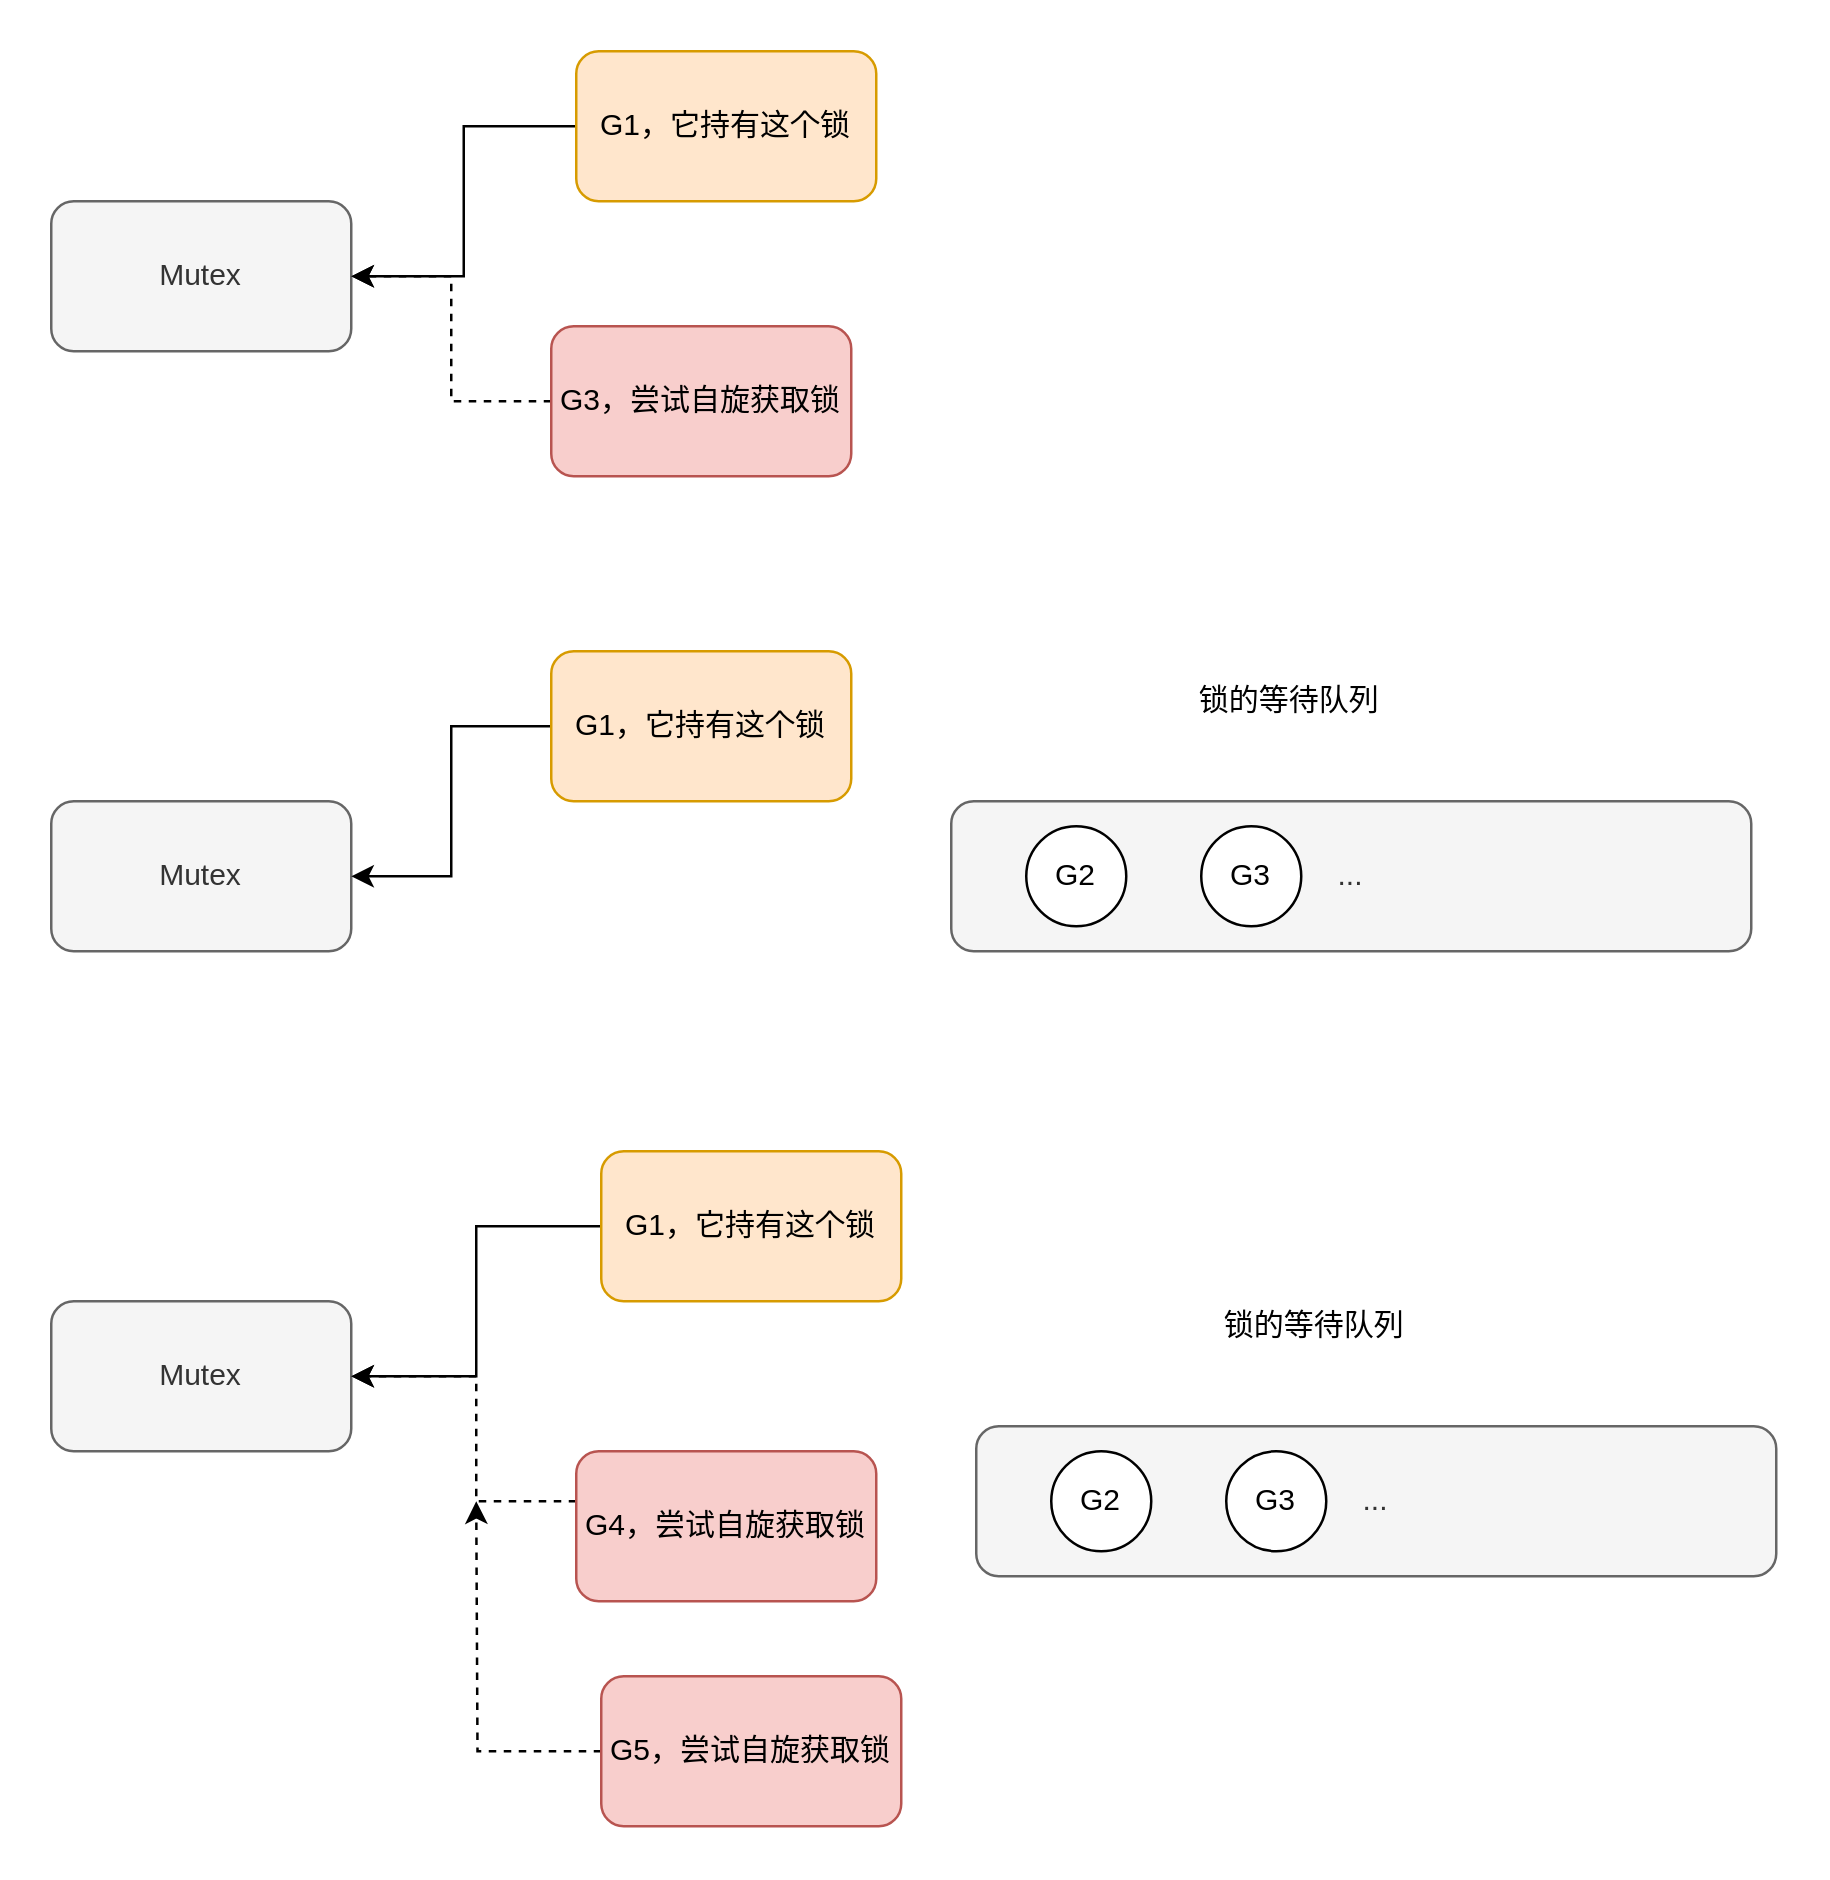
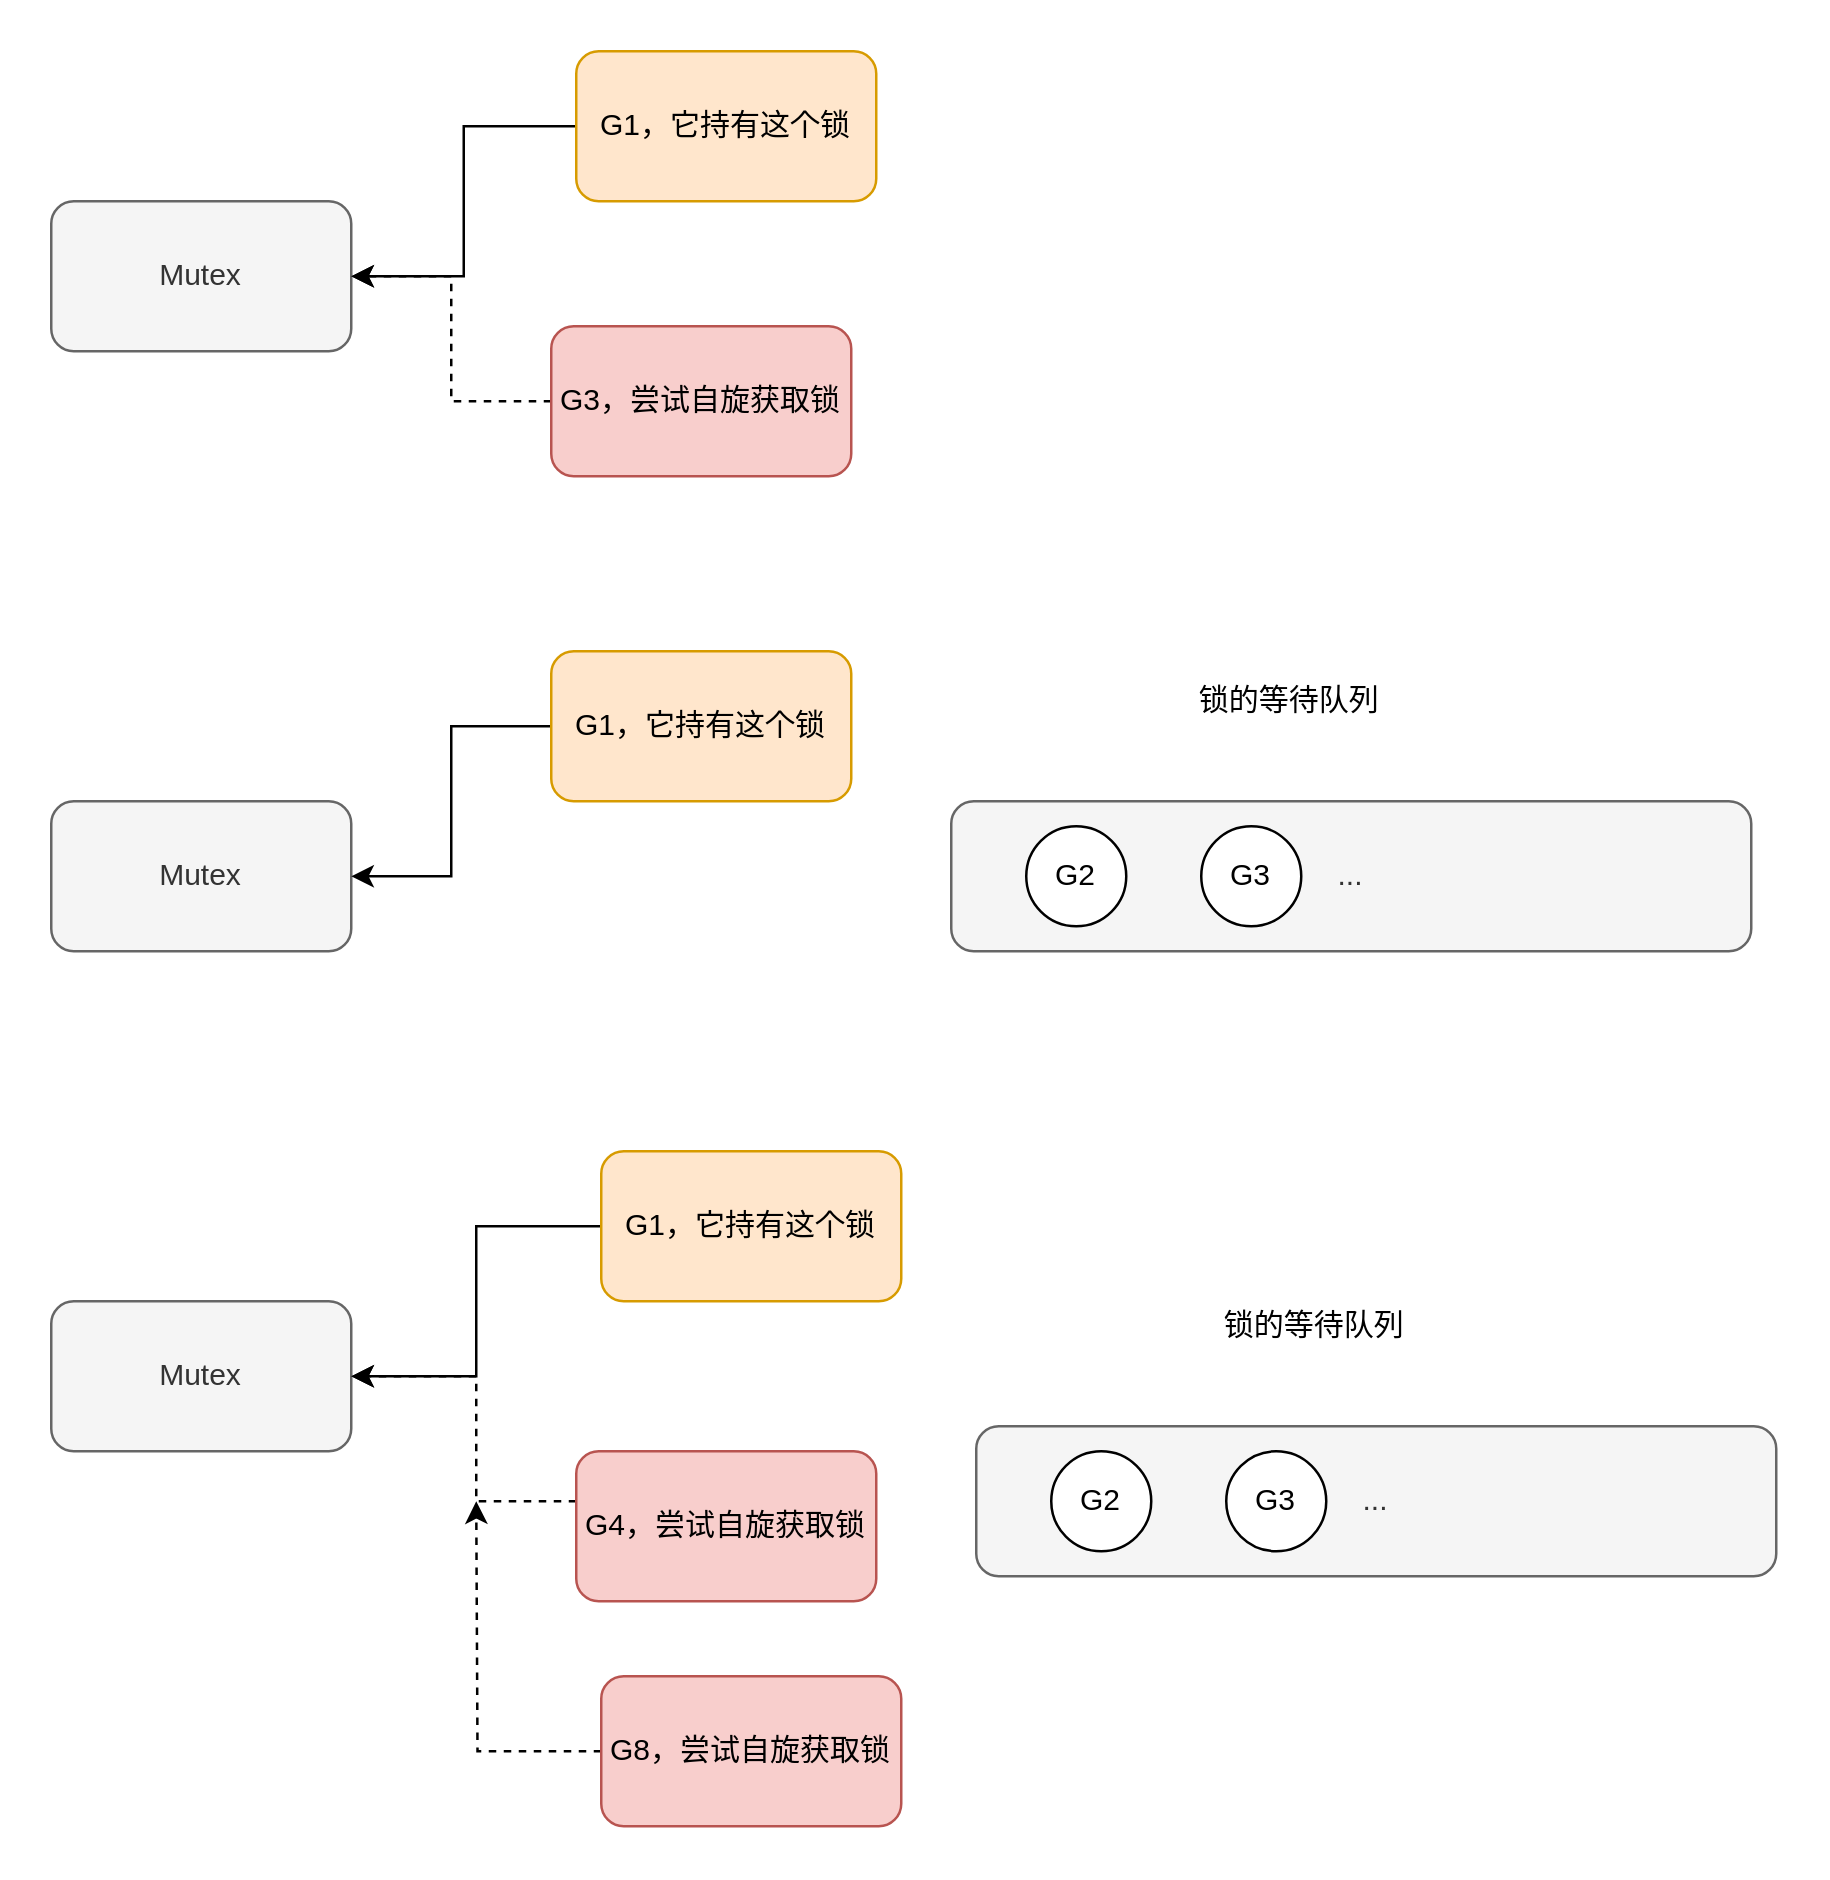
node "G5，尝试自旋获取锁": label "G5，尝试自旋获取锁" -> "G8，尝试自旋获取锁"
